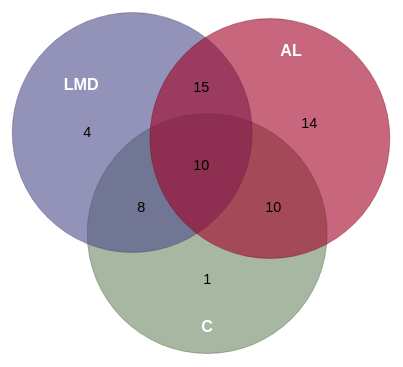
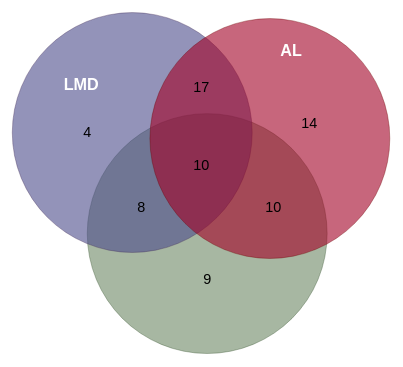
node "15": label "15" -> "17"
node "1": label "1" -> "9"
node "C": removed
